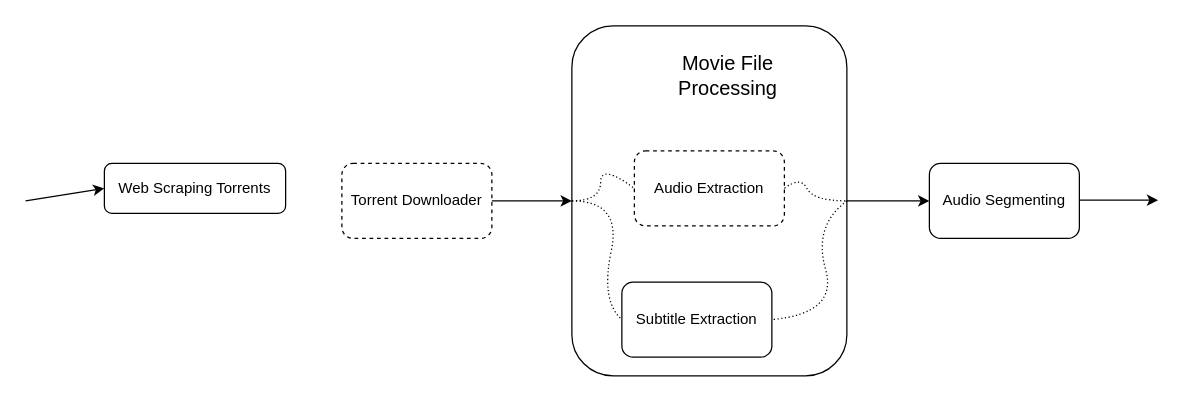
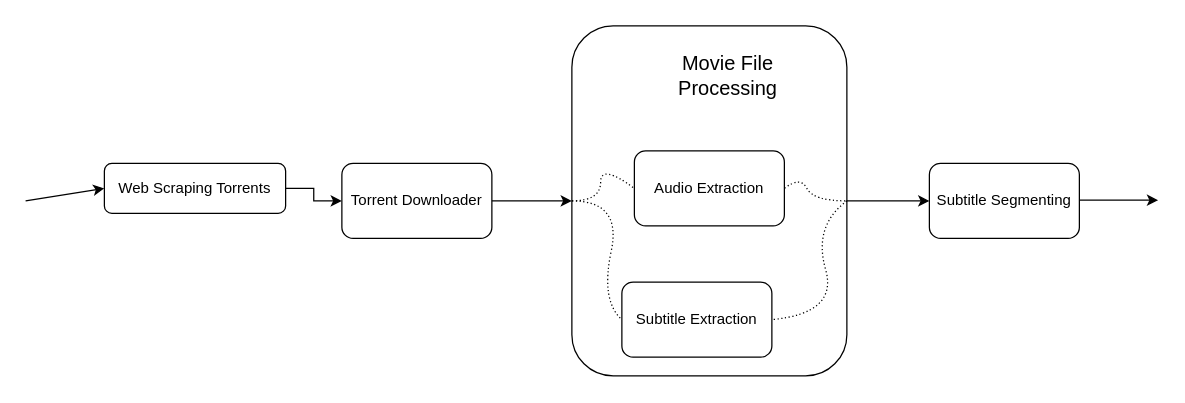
node "Audio Extraction": style dashed -> solid
edge "Web Scraping Torrents" -> "Torrent Downloader": added
node "Torrent Downloader": style dashed -> solid
node "Audio Segmenting": label "Audio Segmenting" -> "Subtitle Segmenting"
